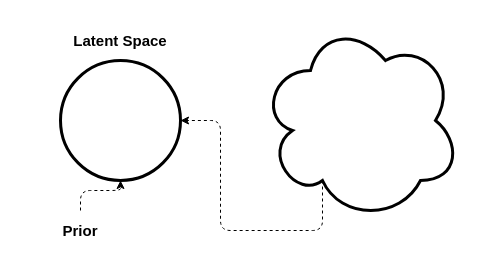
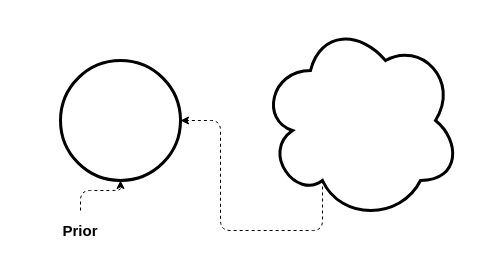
node "Latent Space": removed
